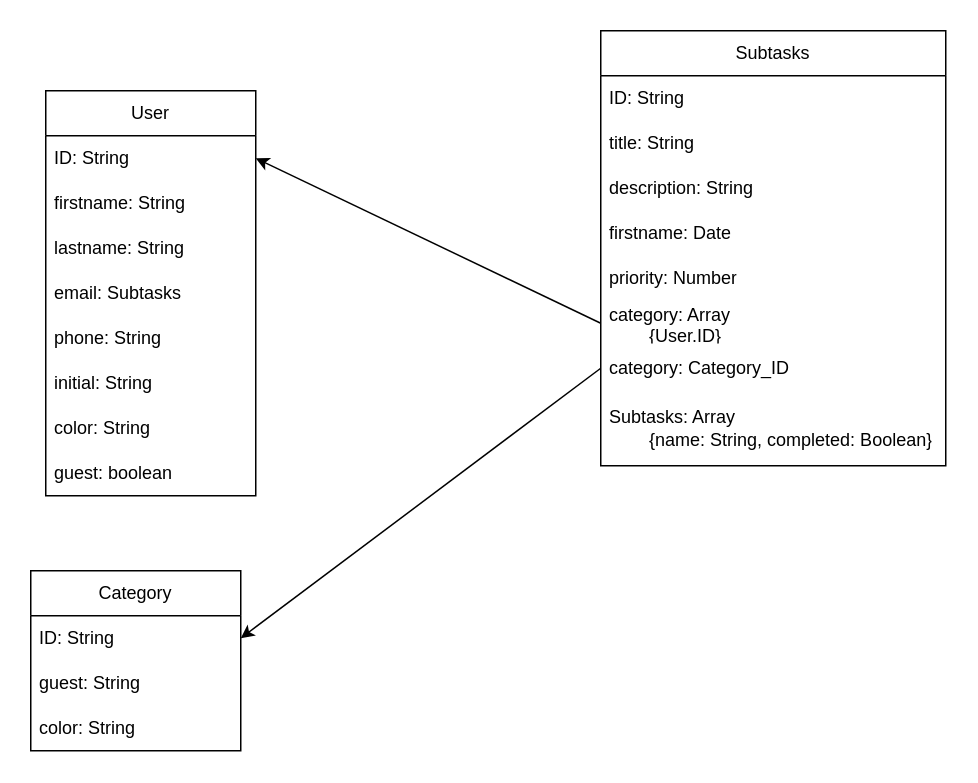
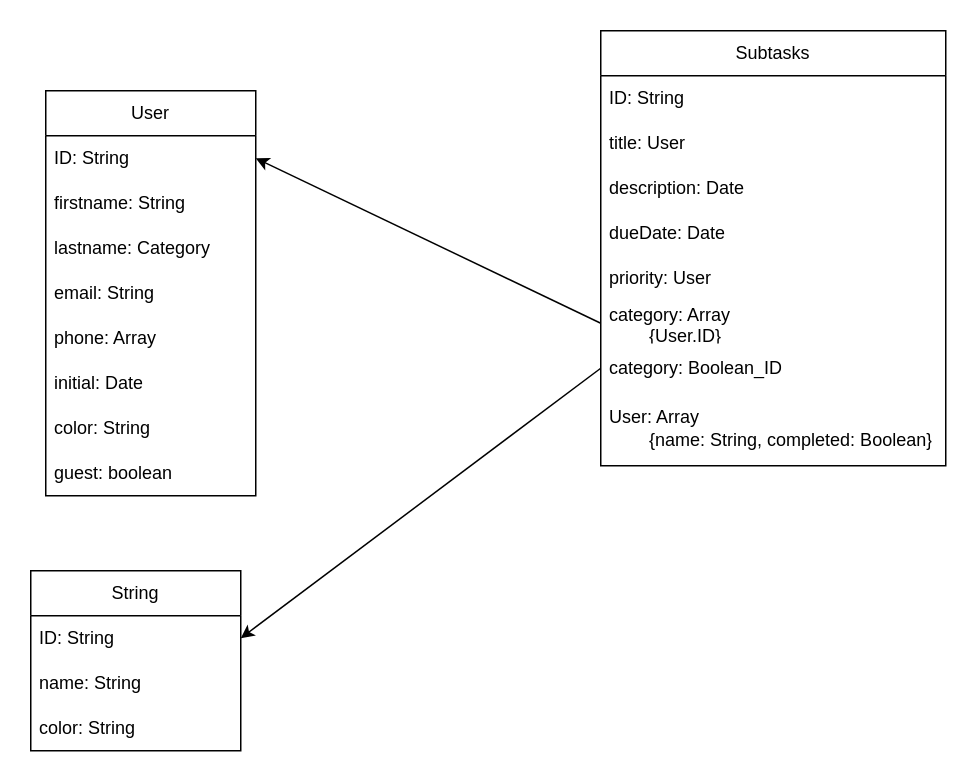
node "title: String": label "title: String" -> "title: User"
node "description: String": label "description: String" -> "description: Date"
node "firstname: Date": label "firstname: Date" -> "dueDate: Date"
node "lastname: String": label "lastname: String" -> "lastname: Category"
node "priority: Number": label "priority: Number" -> "priority: User"
node "email: Subtasks": label "email: Subtasks" -> "email: String"
node "phone: String": label "phone: String" -> "phone: Array"
node "category: Category_ID": label "category: Category_ID" -> "category: Boolean_ID"
node "initial: String": label "initial: String" -> "initial: Date"
node "Subtasks: Array {name: String, completed: Boolean}": label "Subtasks: Array {name: String, completed: Boolean}" -> "User: Array {name: String, completed: Boolean}"
node "Category": label "Category" -> "String"
node "guest: String": label "guest: String" -> "name: String"
